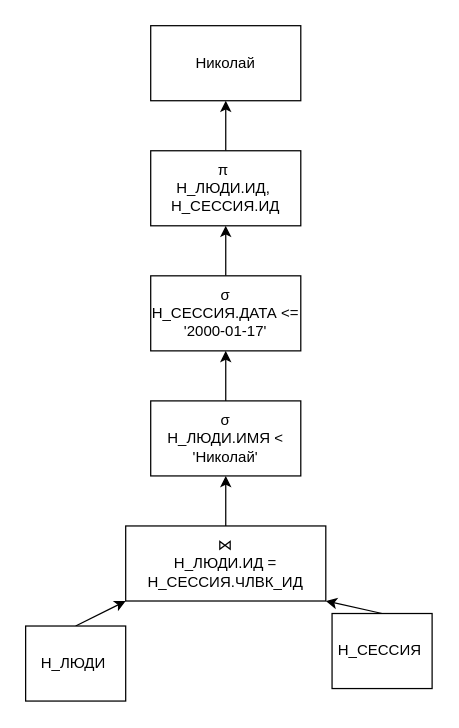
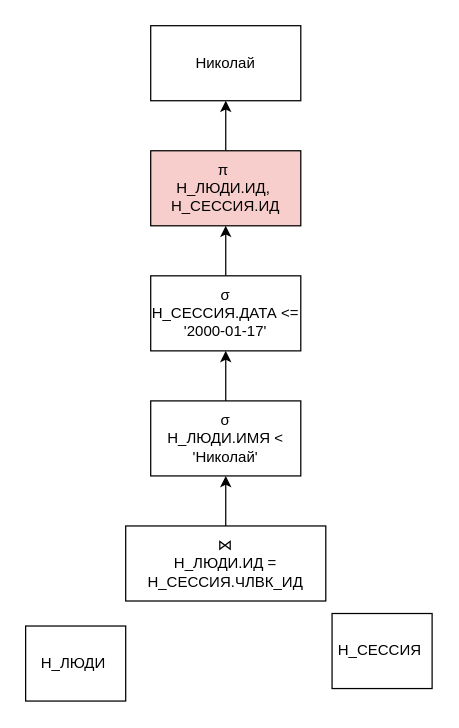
node "π Н_ЛЮДИ.ИД, Н_СЕССИЯ.ИД": fillcolor #ffffff -> #f8cecc
edge "Н_СЕССИЯ" -> "⋈ Н_ЛЮДИ.ИД = Н_СЕССИЯ.ЧЛВК_ИД": removed
edge "Н_ЛЮДИ" -> "⋈ Н_ЛЮДИ.ИД = Н_СЕССИЯ.ЧЛВК_ИД": removed
